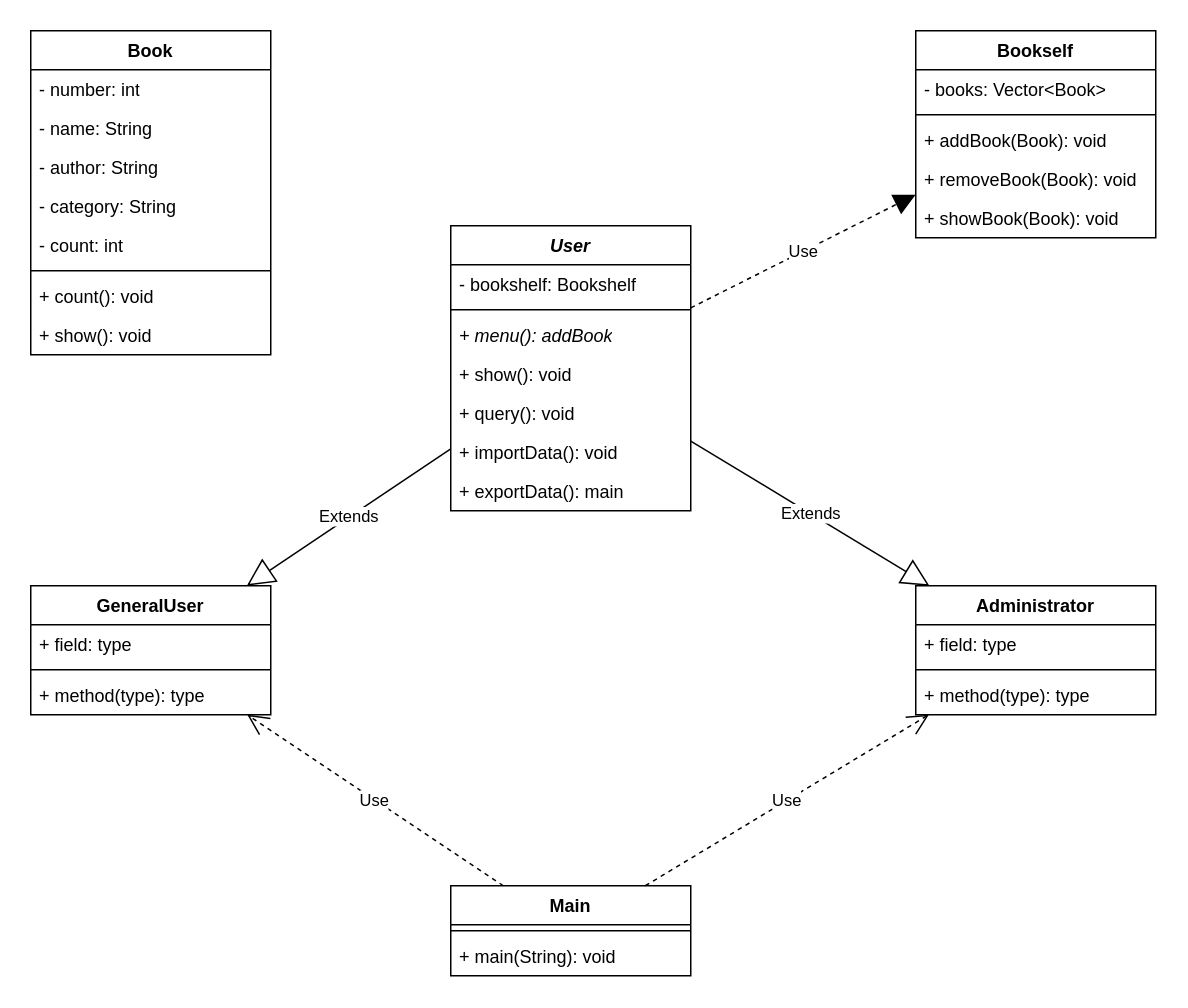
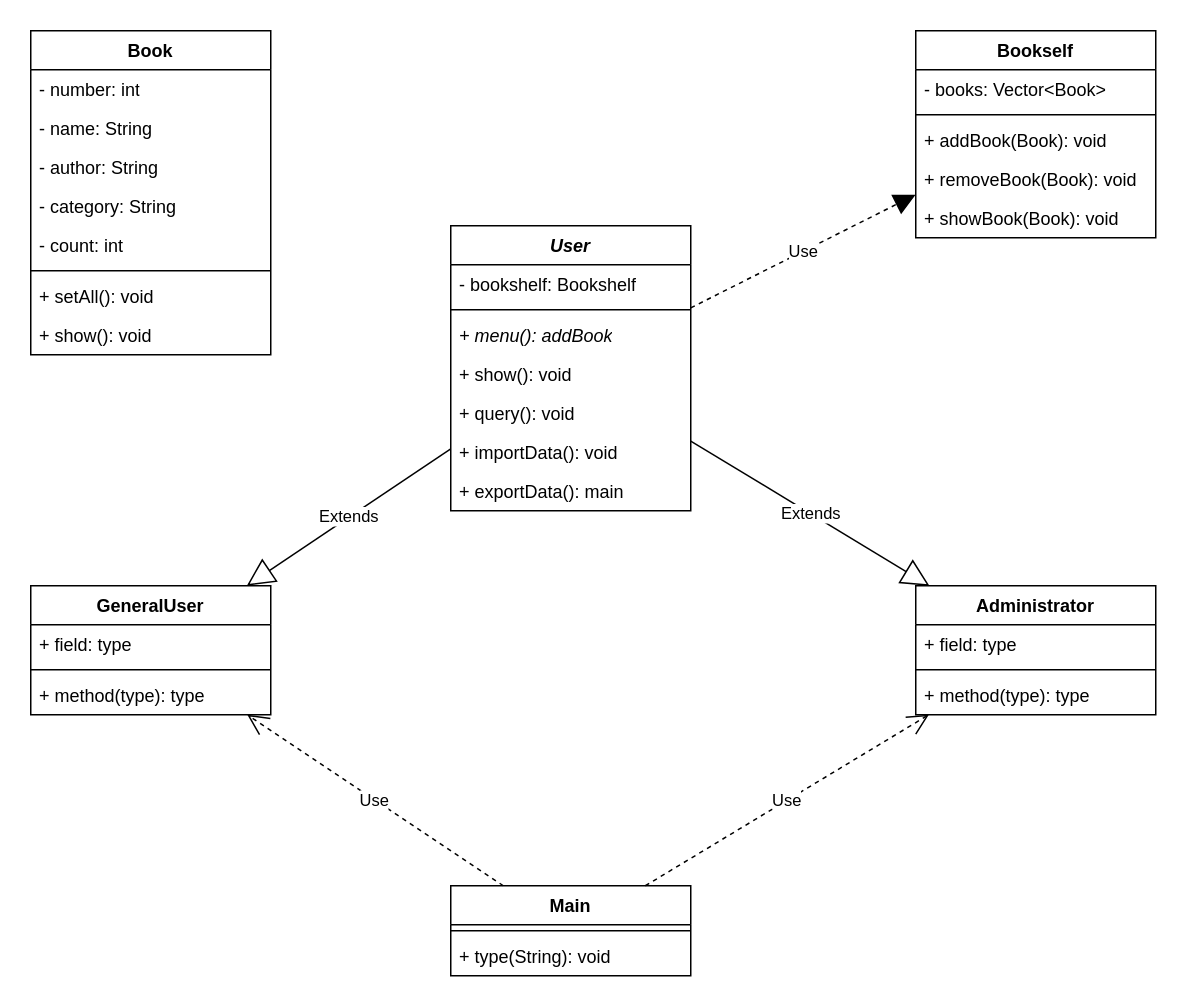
node "+ count(): void": label "+ count(): void" -> "+ setAll(): void"
node "+ main(String): void": label "+ main(String): void" -> "+ type(String): void"
